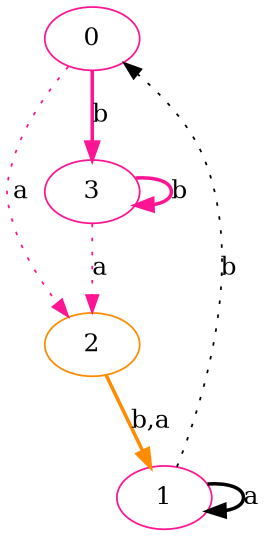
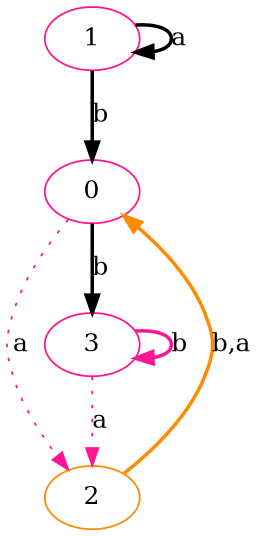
edge "0" -> "3": color deeppink -> black
edge "1" -> "0": style dotted -> bold
edge "2" -> "1": now "2" -> "0"
